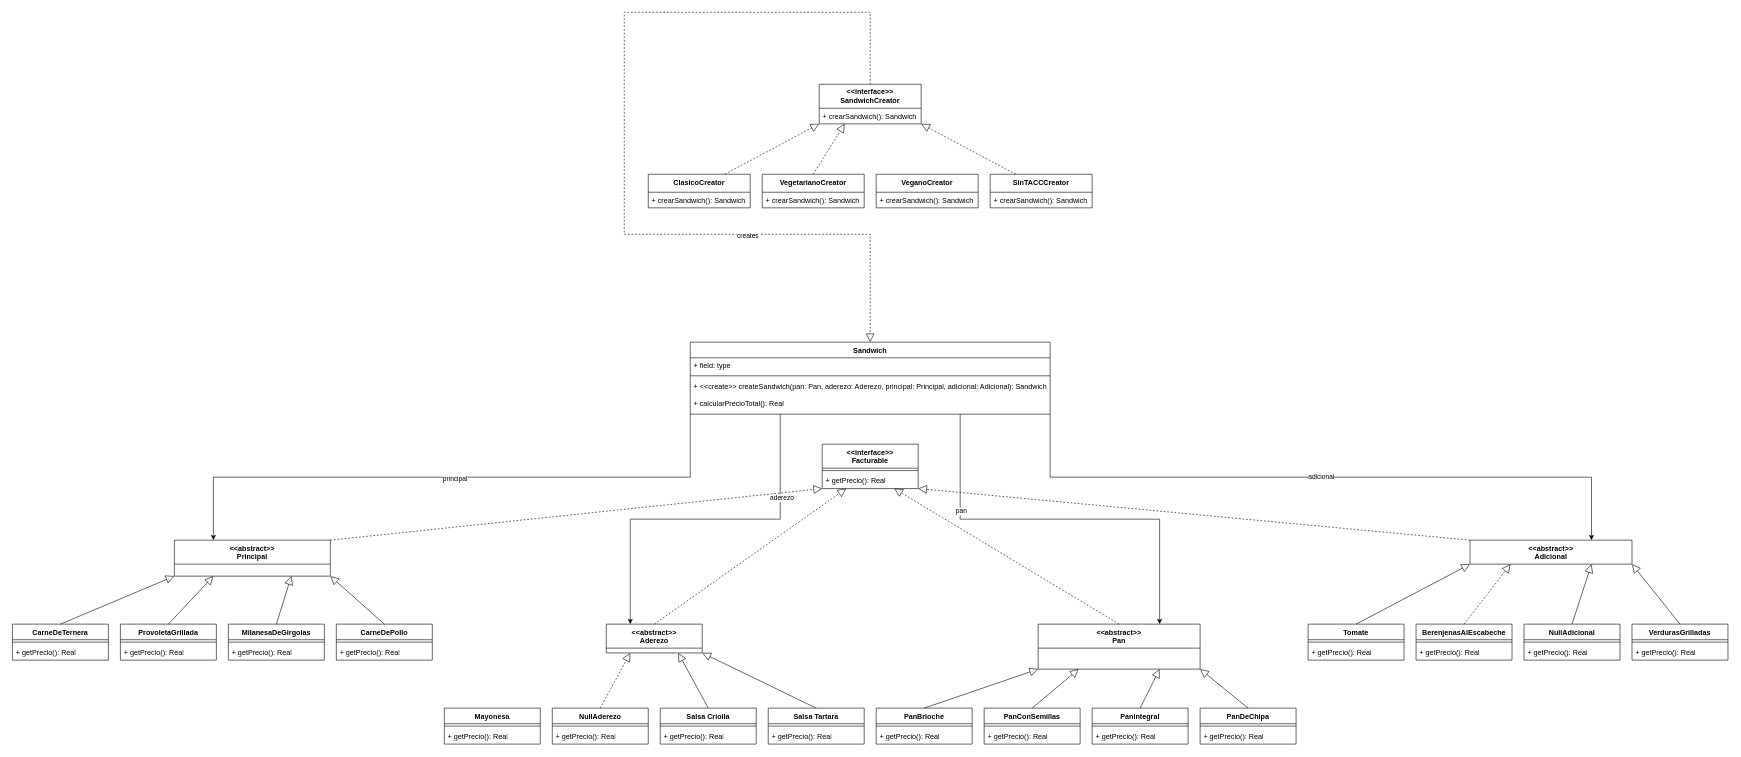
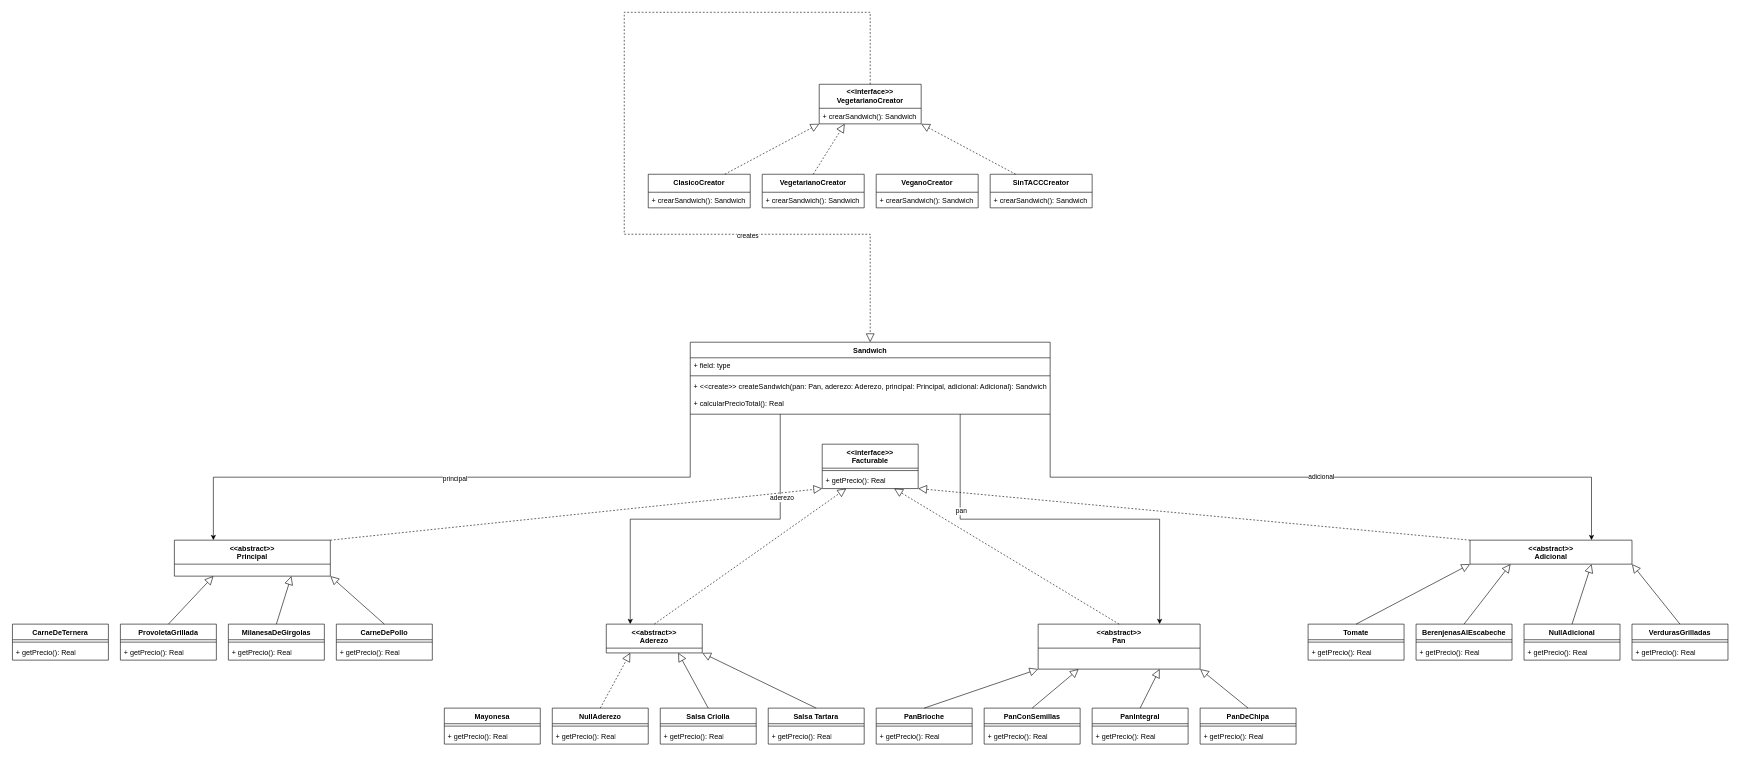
node "<<interface>> SandwichCreator": label "<<interface>> SandwichCreator" -> "<<interface>> VegetarianoCreator"
edge "BerenjenasAlEscabeche" -> "<<abstract>> Adicional": style dashed -> solid
edge "CarneDeTernera" -> "<<abstract>> Principal": removed
